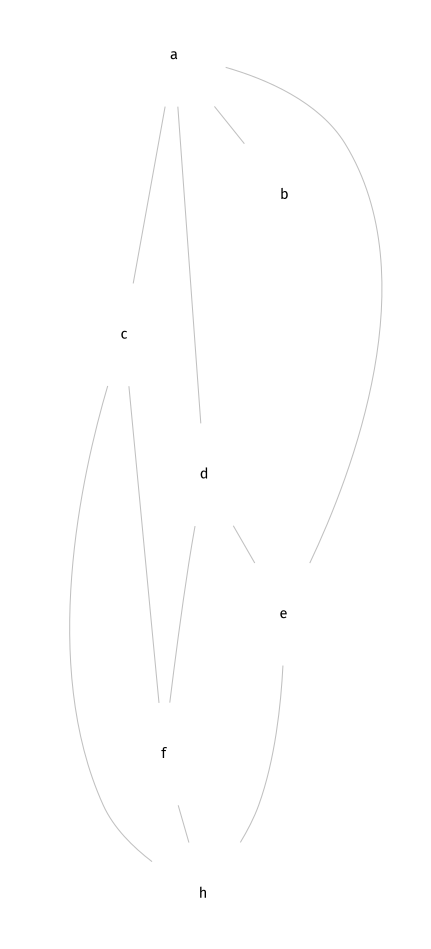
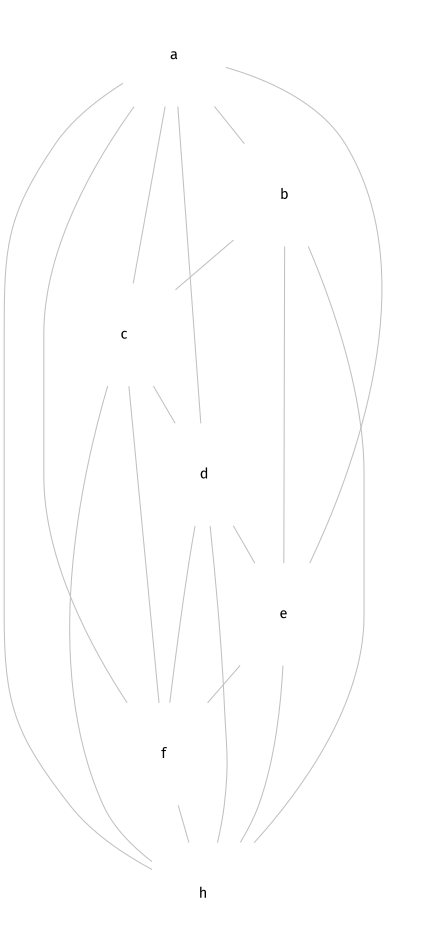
edge "b" -- "c": added
edge "a" -- "f": added
edge "c" -- "d": added
edge "b" -- "e": added
edge "a" -- "h": added
edge "b" -- "h": added
edge "d" -- "h": added
edge "e" -- "f": added
